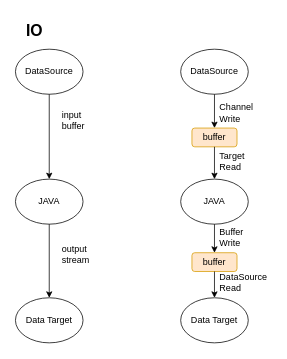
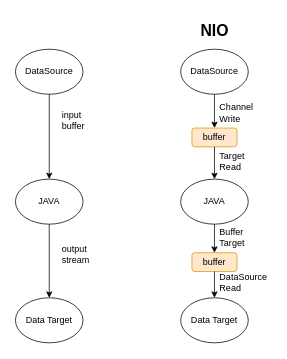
node "IO": removed
node "NIO": added
node "Buffer Write": label "Buffer Write" -> "Buffer Target"
